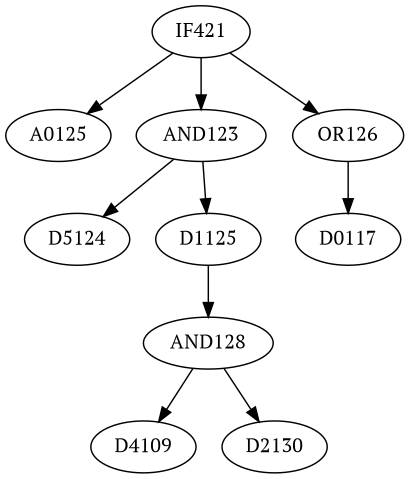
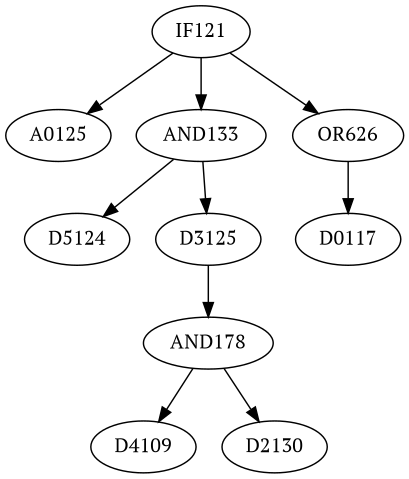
node "IF421": label "IF421" -> "IF121"
node "AND123": label "AND123" -> "AND133"
node "OR126": label "OR126" -> "OR626"
node "D1125": label "D1125" -> "D3125"
node "AND128": label "AND128" -> "AND178"
